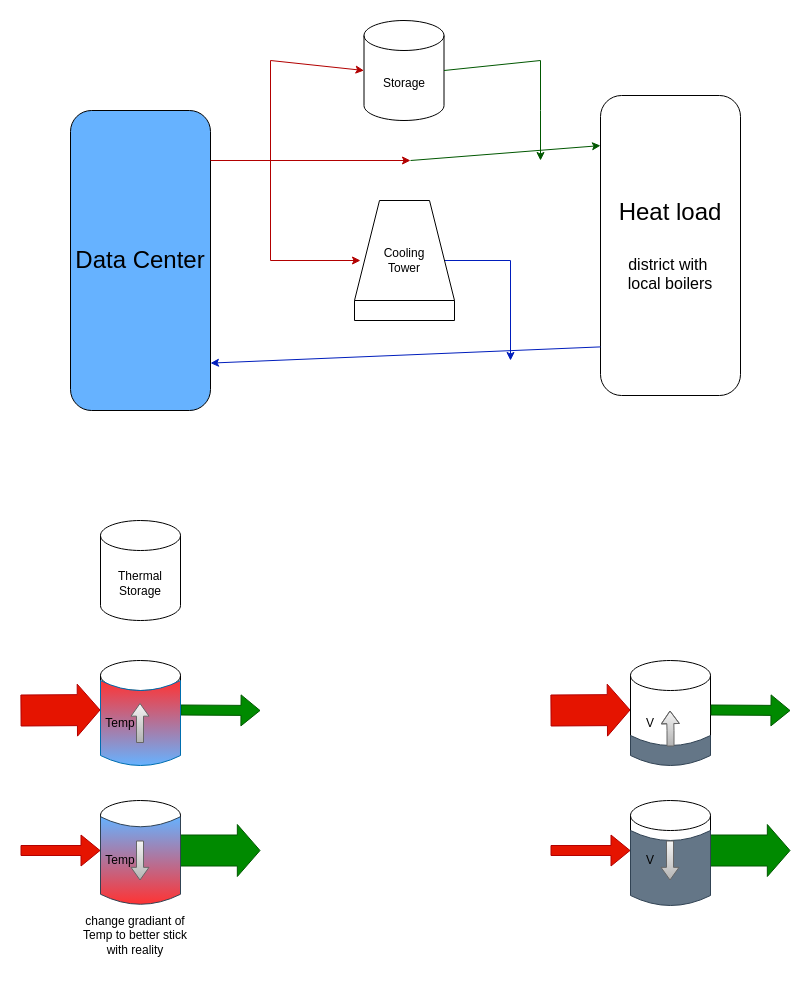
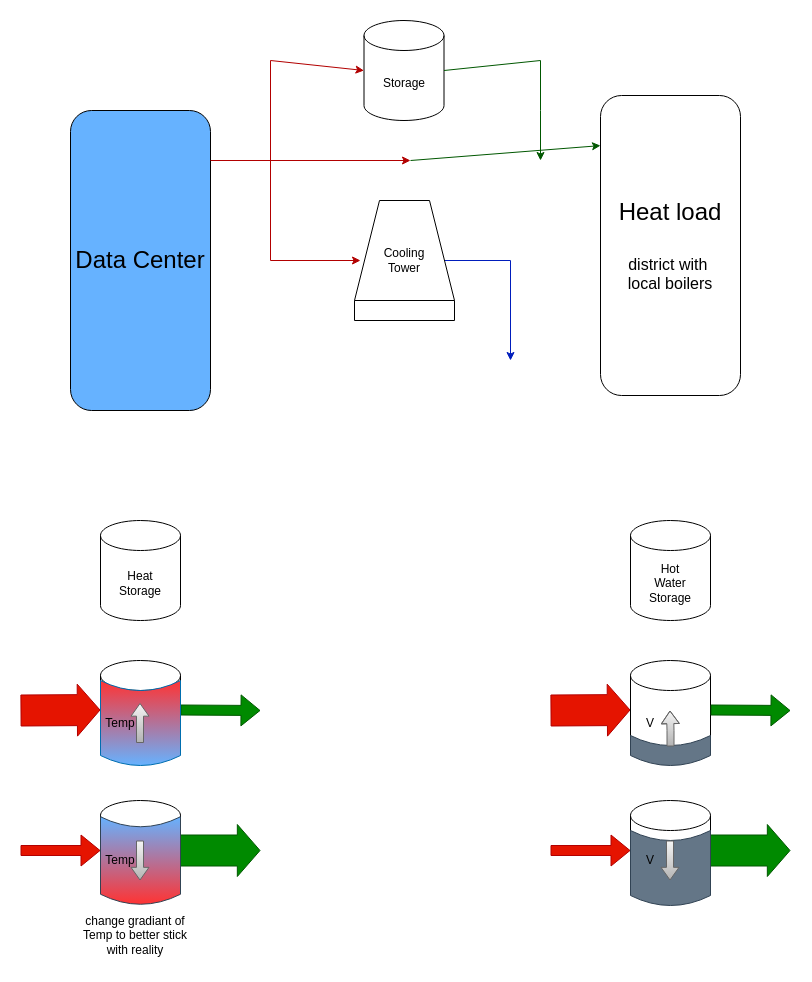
edge "Heat load district with local boilers" -> "Data Center": removed
node "Hot Water Storage": added
node "Thermal Storage": label "Thermal Storage" -> "Heat Storage"
